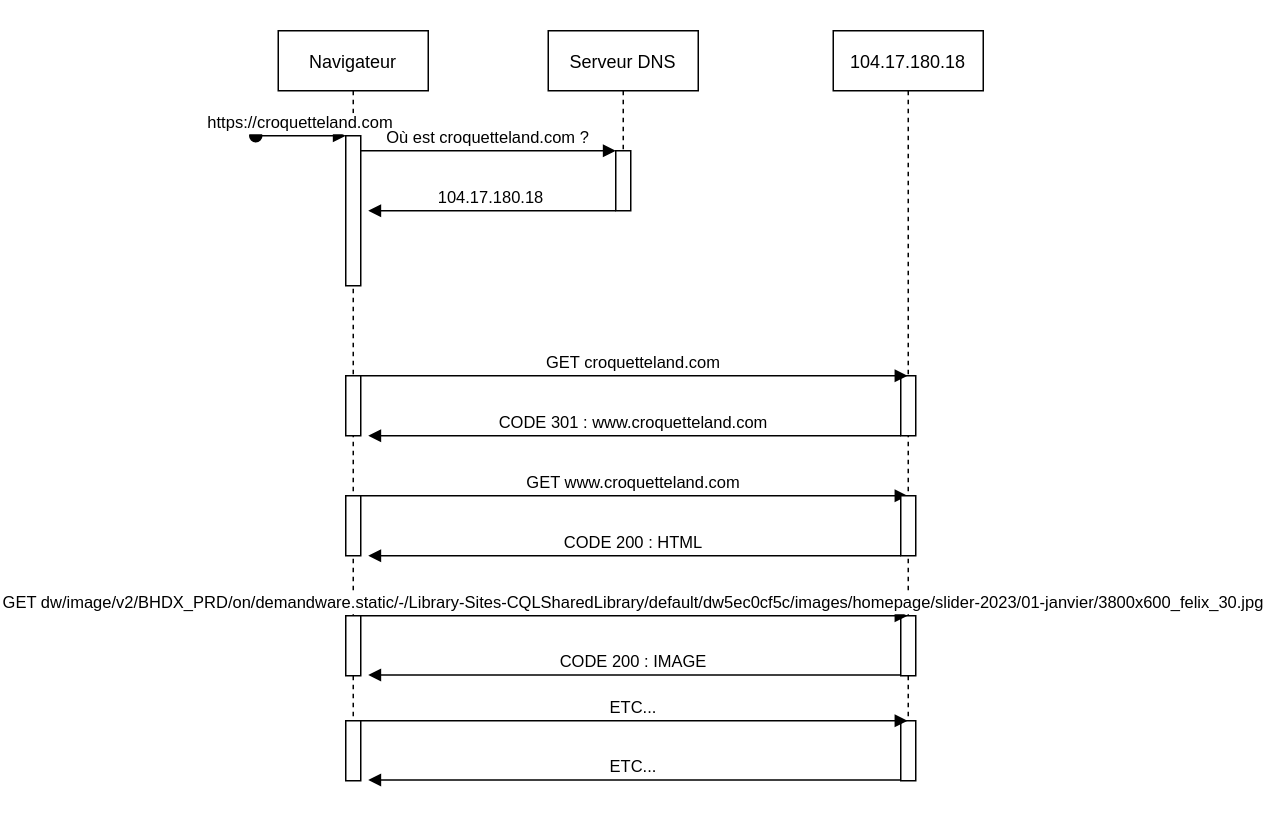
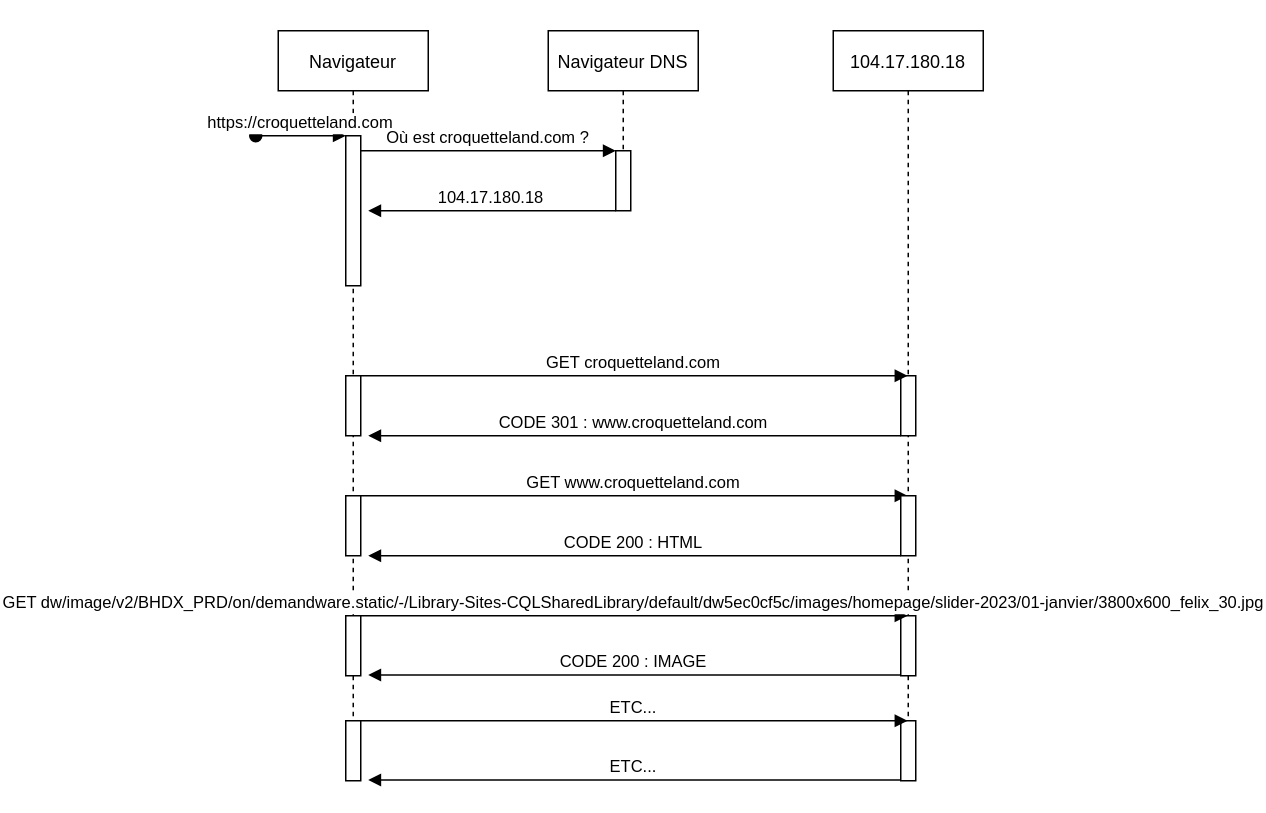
node "Serveur DNS": label "Serveur DNS" -> "Navigateur DNS"
